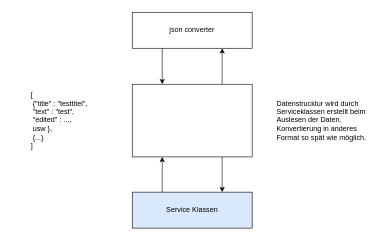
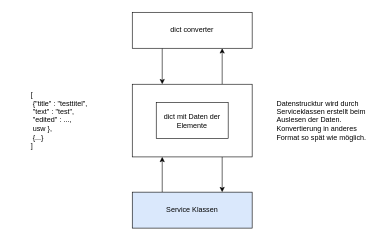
node "json converter": label "json converter" -> "dict converter"
node "dict mit Daten der Elemente": added
